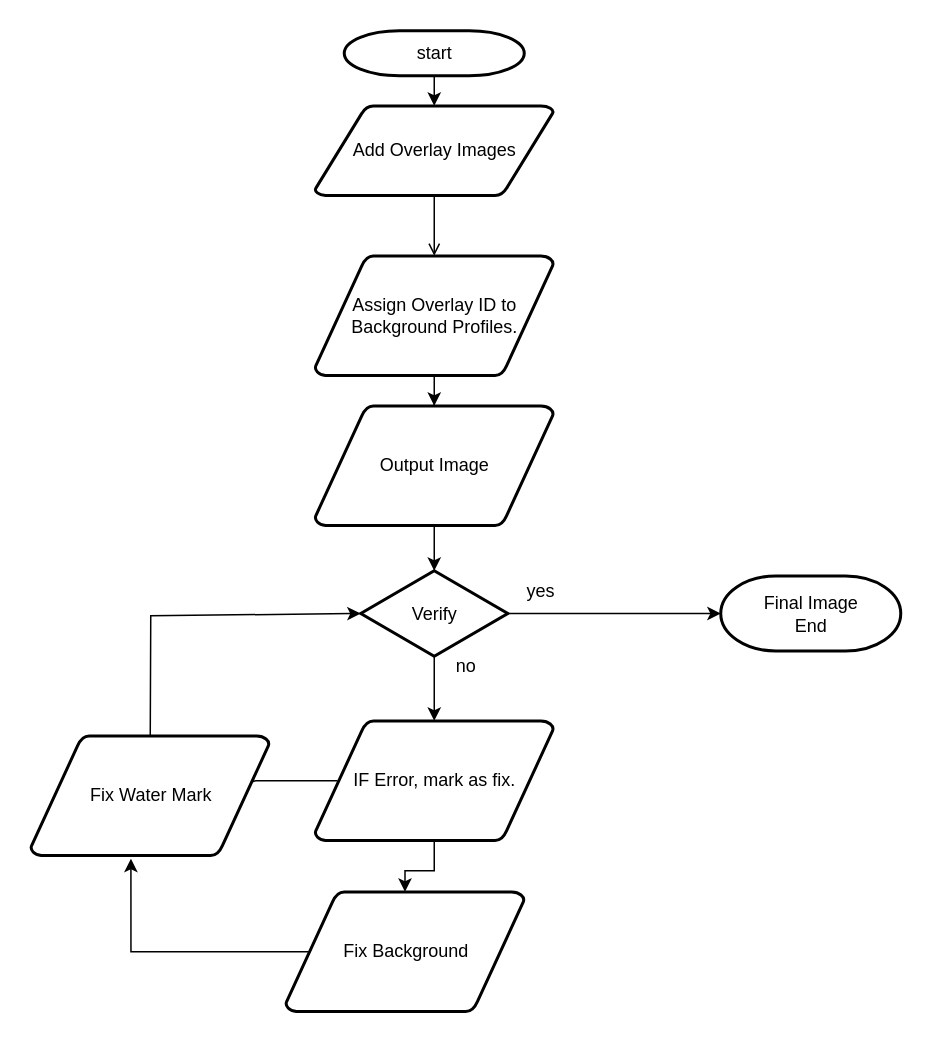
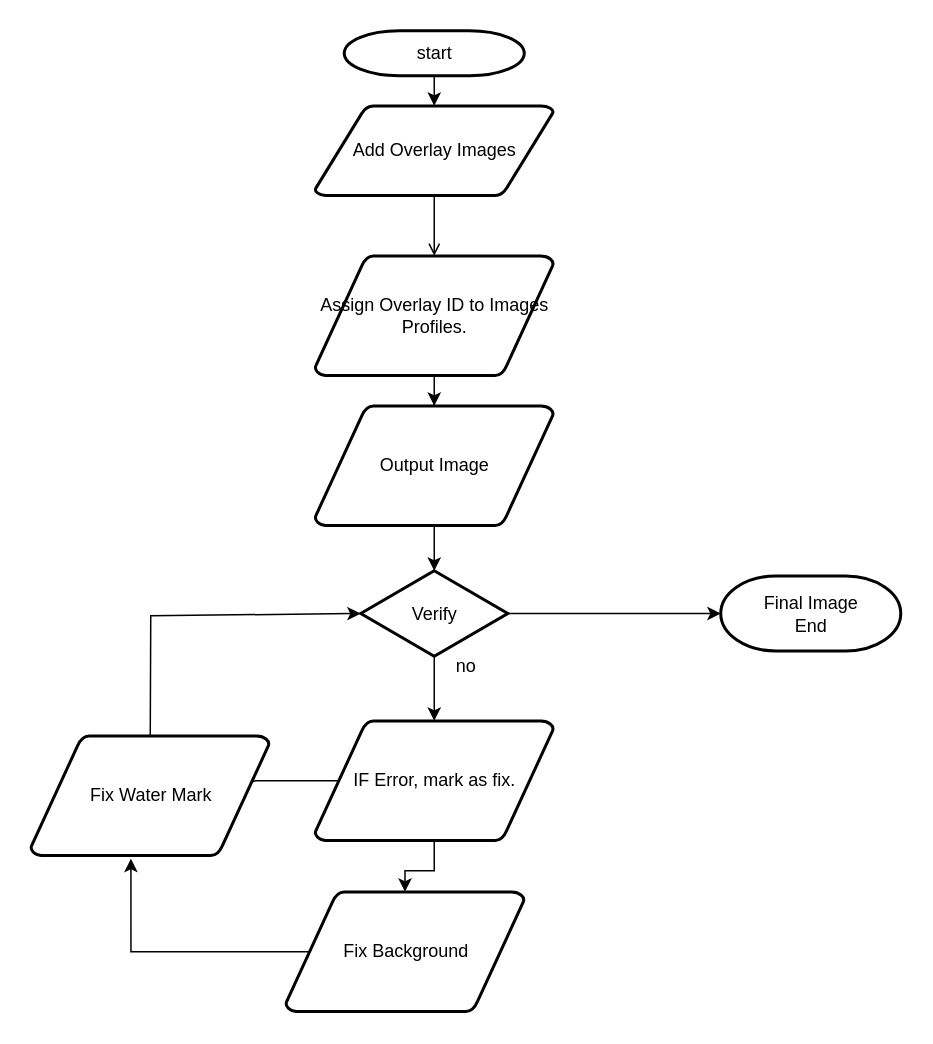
node "Assign Overlay ID to Background Profiles.": label "Assign Overlay ID to Background Profiles." -> "Assign Overlay ID to Images Profiles."
node "yes": removed
